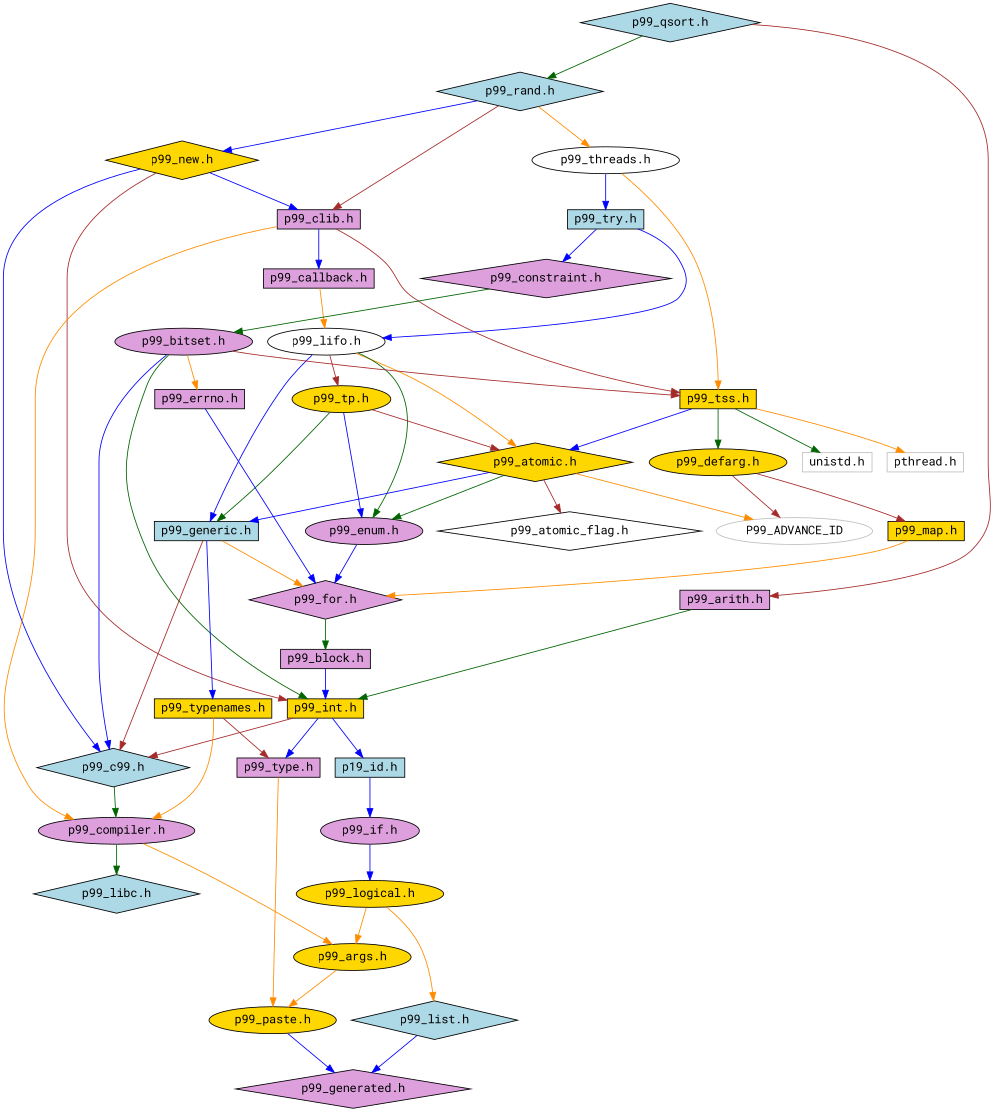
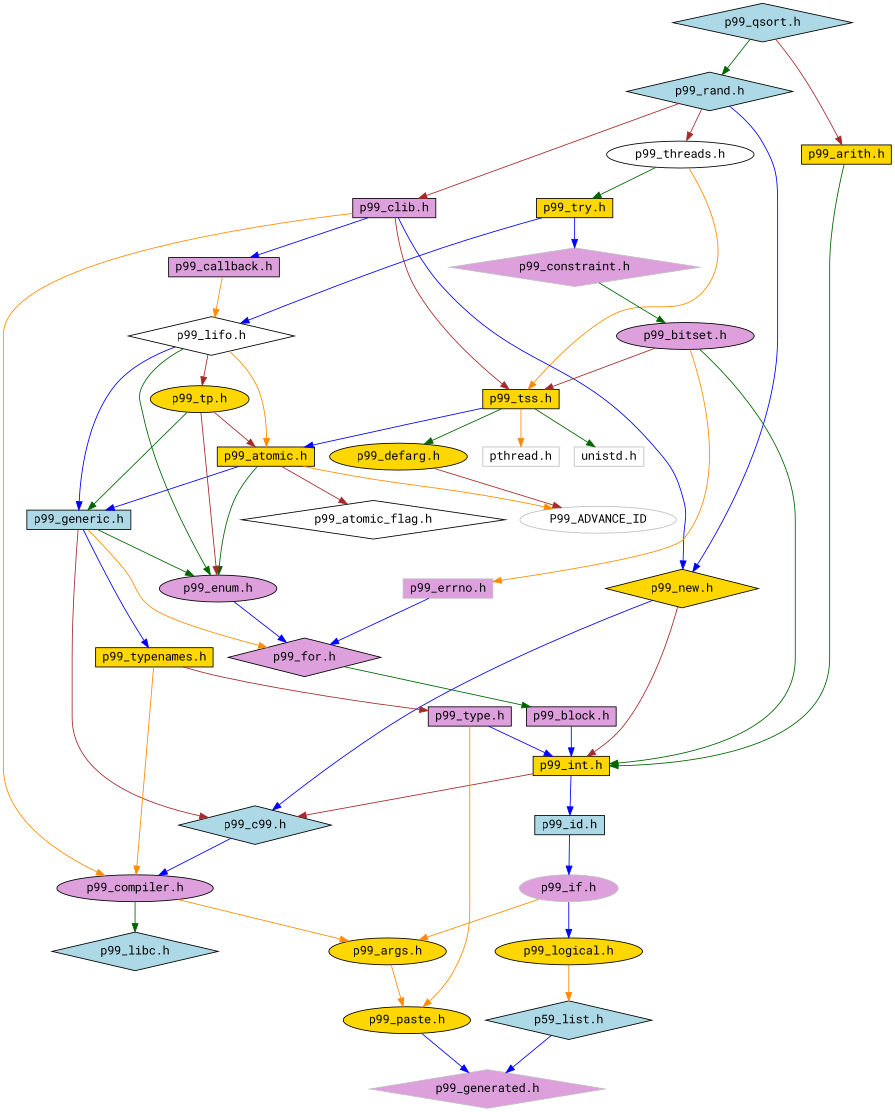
edge "p99_rand.h" -> "p99_threads.h": color darkorange -> brown
edge "p99_threads.h" -> "p99_try.h": color blue -> darkgreen
edge "p99_new.h" -> "p99_clib.h": reversed
node "p99_try.h": fillcolor lightblue -> gold
node "p99_constraint.h": color black -> grey75
node "p99_lifo.h": shape ellipse -> diamond
node "p99_errno.h": color black -> grey75
edge "p99_tp.h" -> "p99_enum.h": color blue -> brown
node "p99_atomic.h": shape diamond -> box
node "p99_map.h": removed
edge "p99_bitset.h" -> "p99_c99.h": removed
edge "p99_generic.h" -> "p99_enum.h": added
node "p99_arith.h": fillcolor plum -> gold
edge "p99_int.h" -> "p99_type.h": reversed
node "p19_id.h": label "p19_id.h" -> "p99_id.h"
edge "p99_c99.h" -> "p99_compiler.h": color darkgreen -> blue
node "p99_if.h": color black -> grey75
edge "p99_logical.h" -> "p99_args.h": now "p99_if.h" -> "p99_args.h"
node "p99_list.h": label "p99_list.h" -> "p59_list.h"
node "p99_generated.h": color black -> grey75
